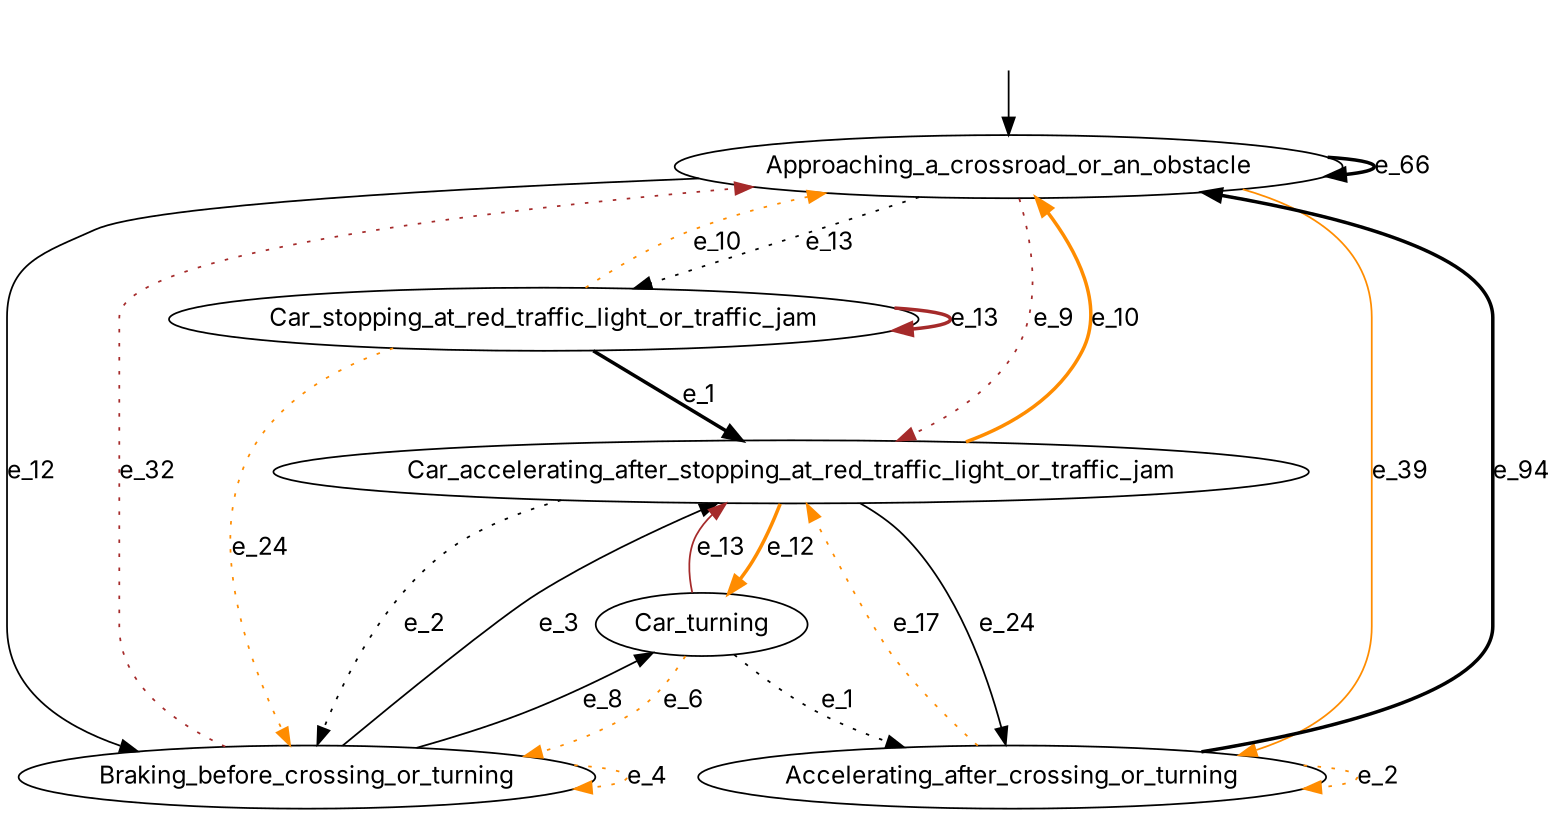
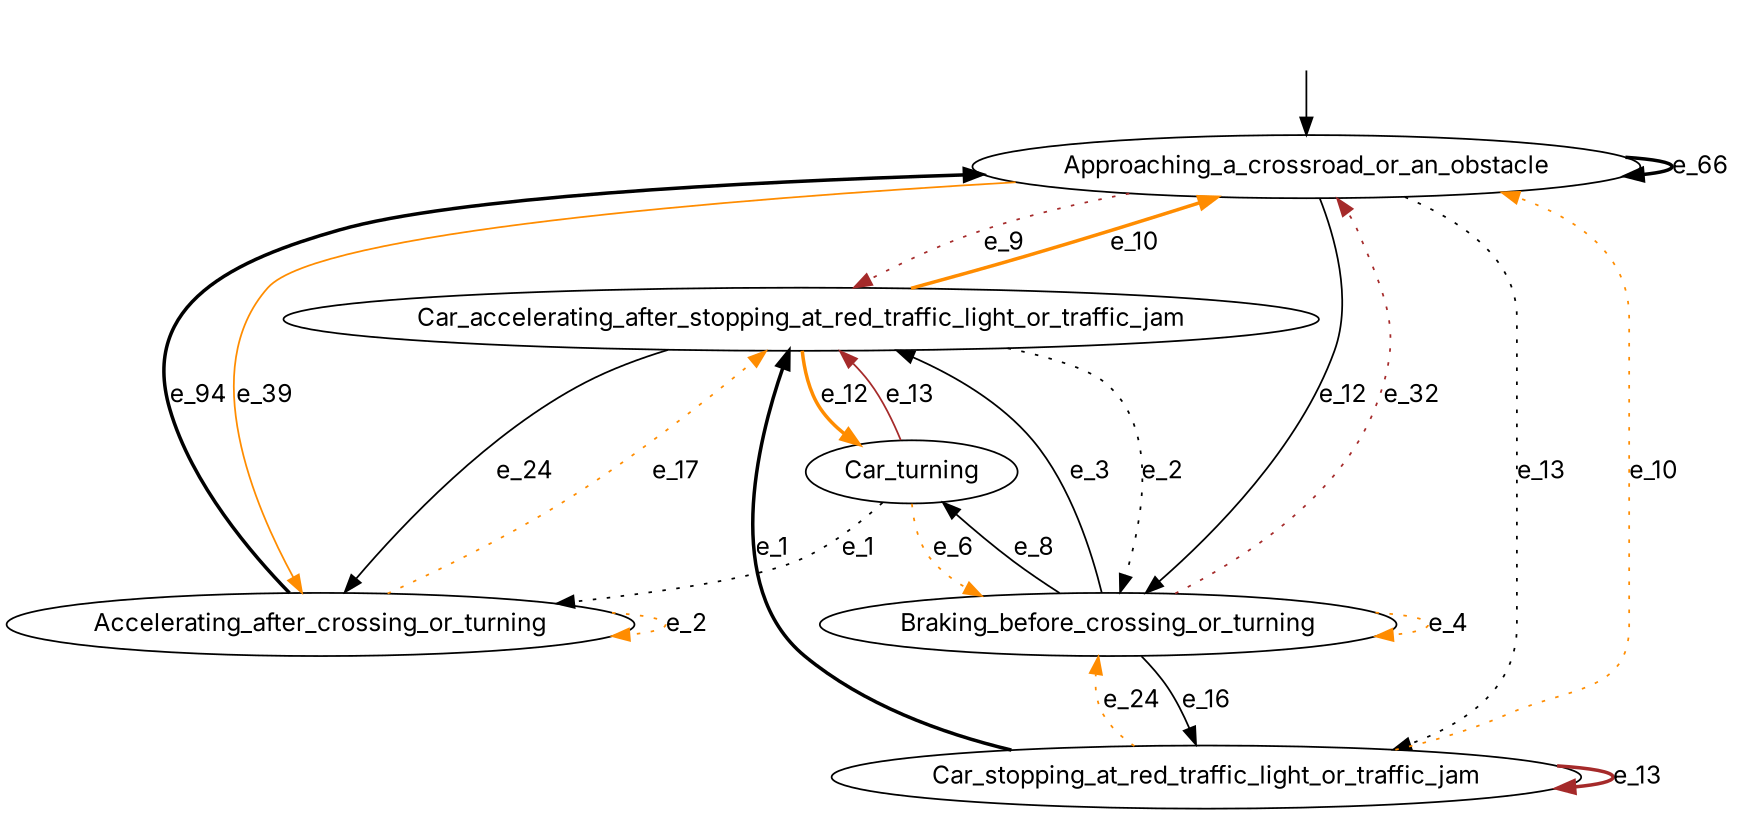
edge "Braking_before_crossing_or_turning" -> "Car_stopping_at_red_traffic_light_or_traffic_jam": added, label "e_16"
